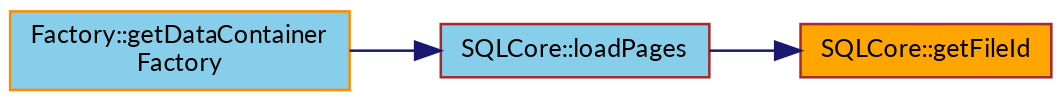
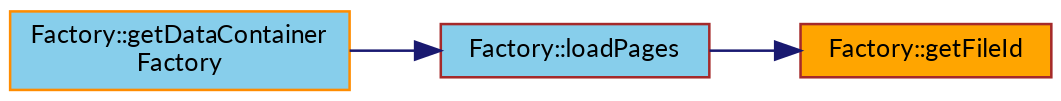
node "SQLCore::loadPages": label "SQLCore::loadPages" -> "Factory::loadPages"
node "SQLCore::getFileId": label "SQLCore::getFileId" -> "Factory::getFileId"
